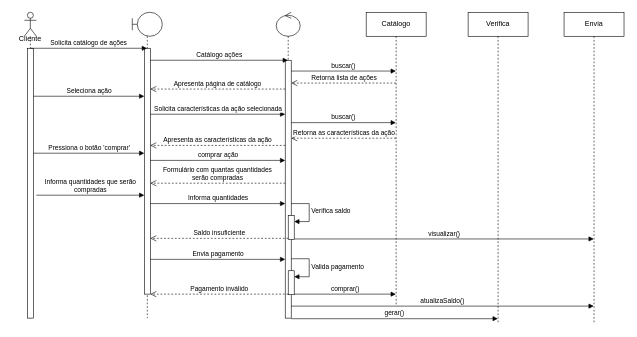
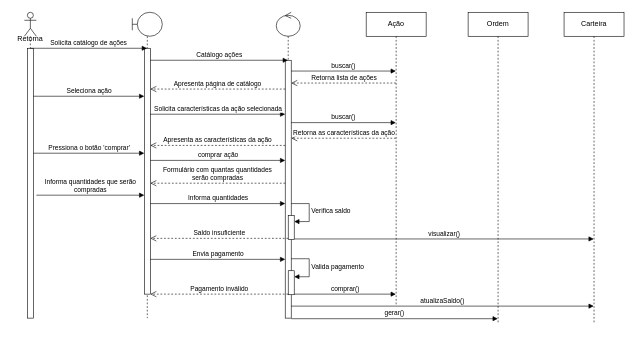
node "Catálogo": label "Catálogo" -> "Ação"
node "Verifica": label "Verifica" -> "Ordem"
node "Envia": label "Envia" -> "Carteira"
node "Cliente": label "Cliente" -> "Retorna"
